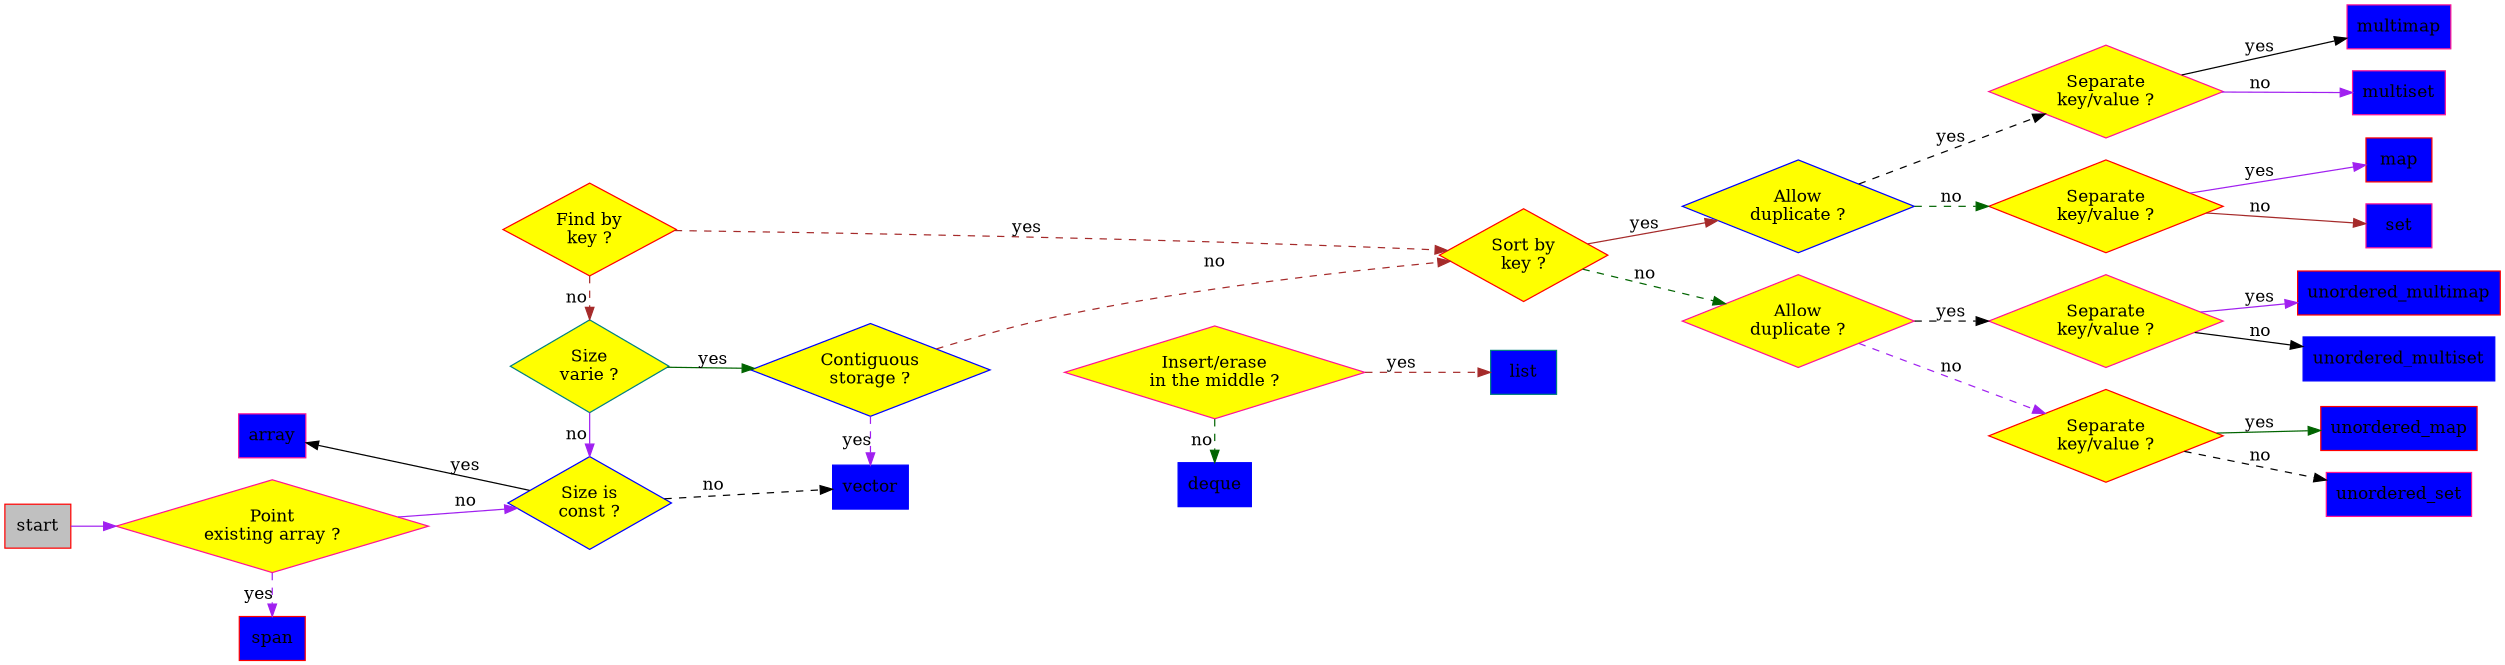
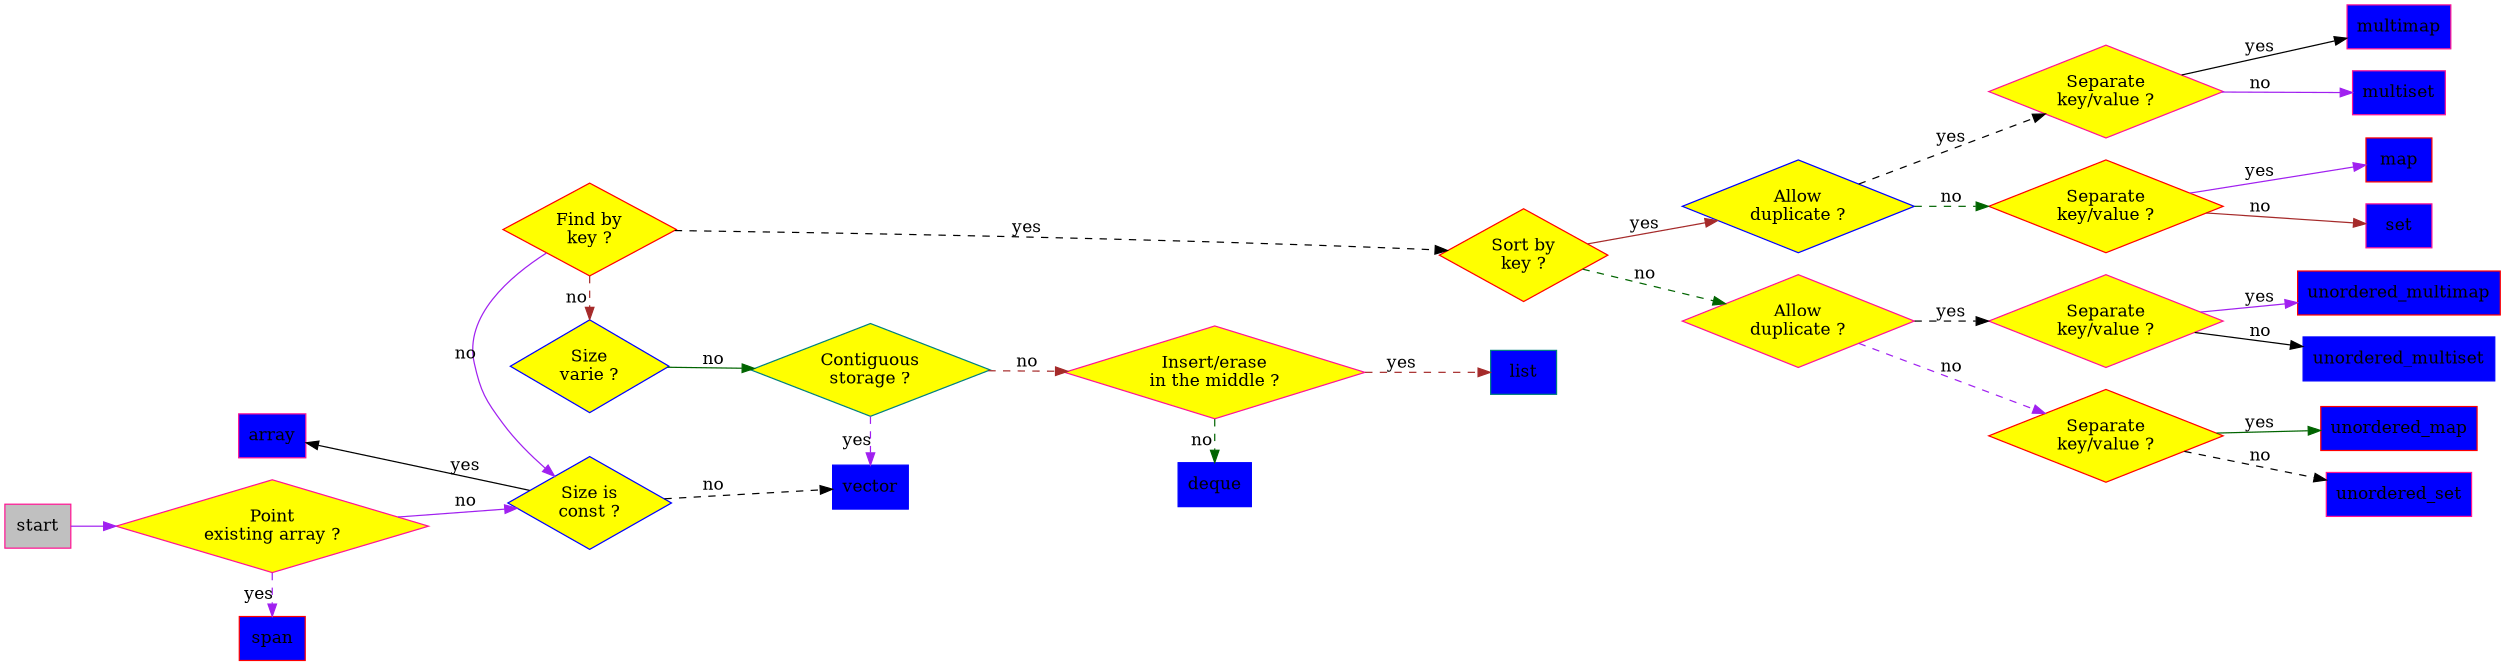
edge "Find by key ?" -> "Sort by key ?": color brown -> black
edge "Contiguous storage ?" -> "Sort by key ?": now "Contiguous storage ?" -> "Insert/erase in the middle ?"
edge "Size varie ?" -> "Contiguous storage ?": label "yes" -> "no"
node "Size varie ?": color teal -> blue
node "Contiguous storage ?": color blue -> teal
edge "Size varie ?" -> "Size is const ?": now "Find by key ?" -> "Size is const ?"
node "start": color red -> deeppink
